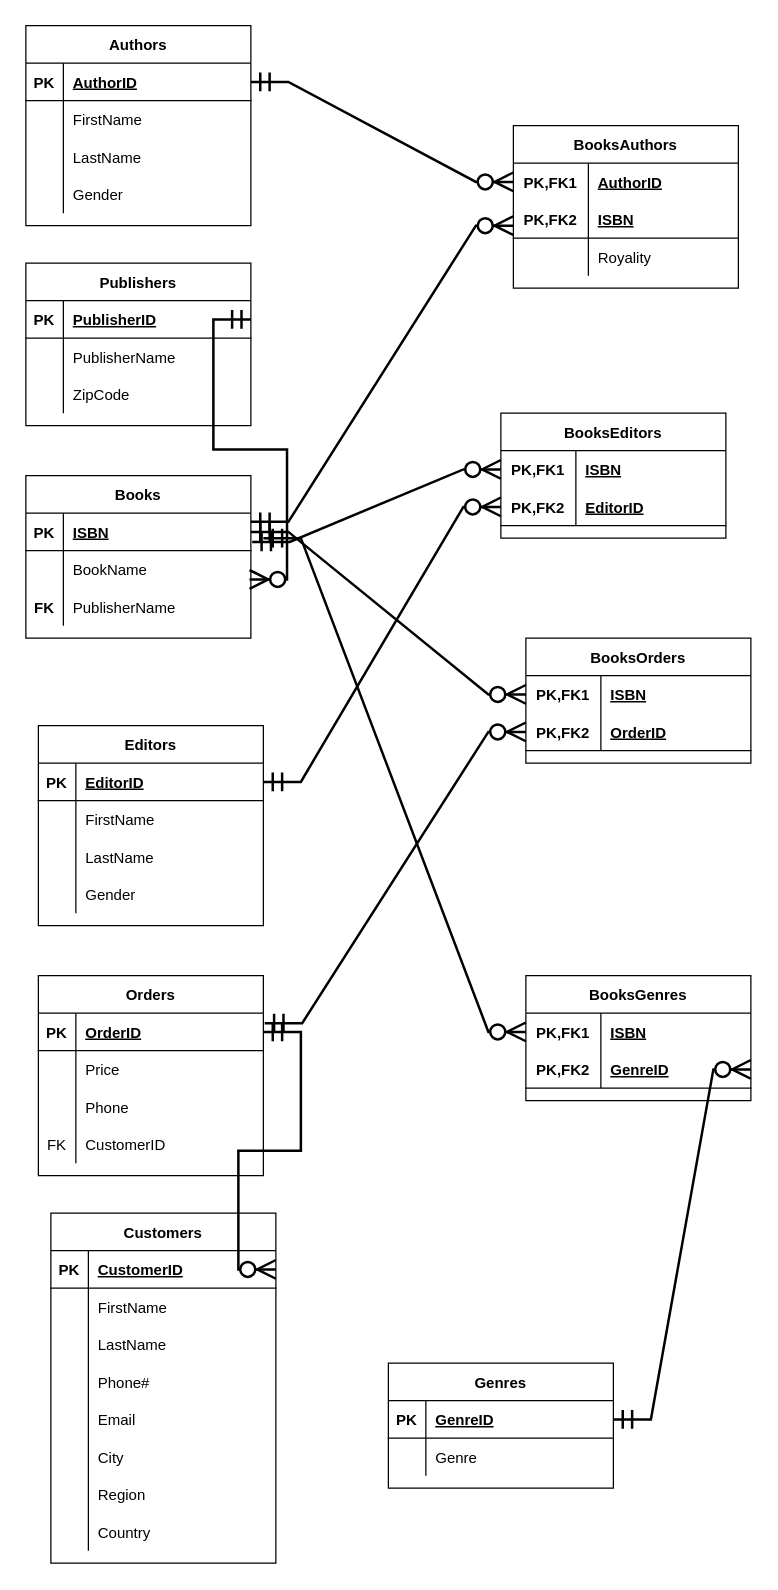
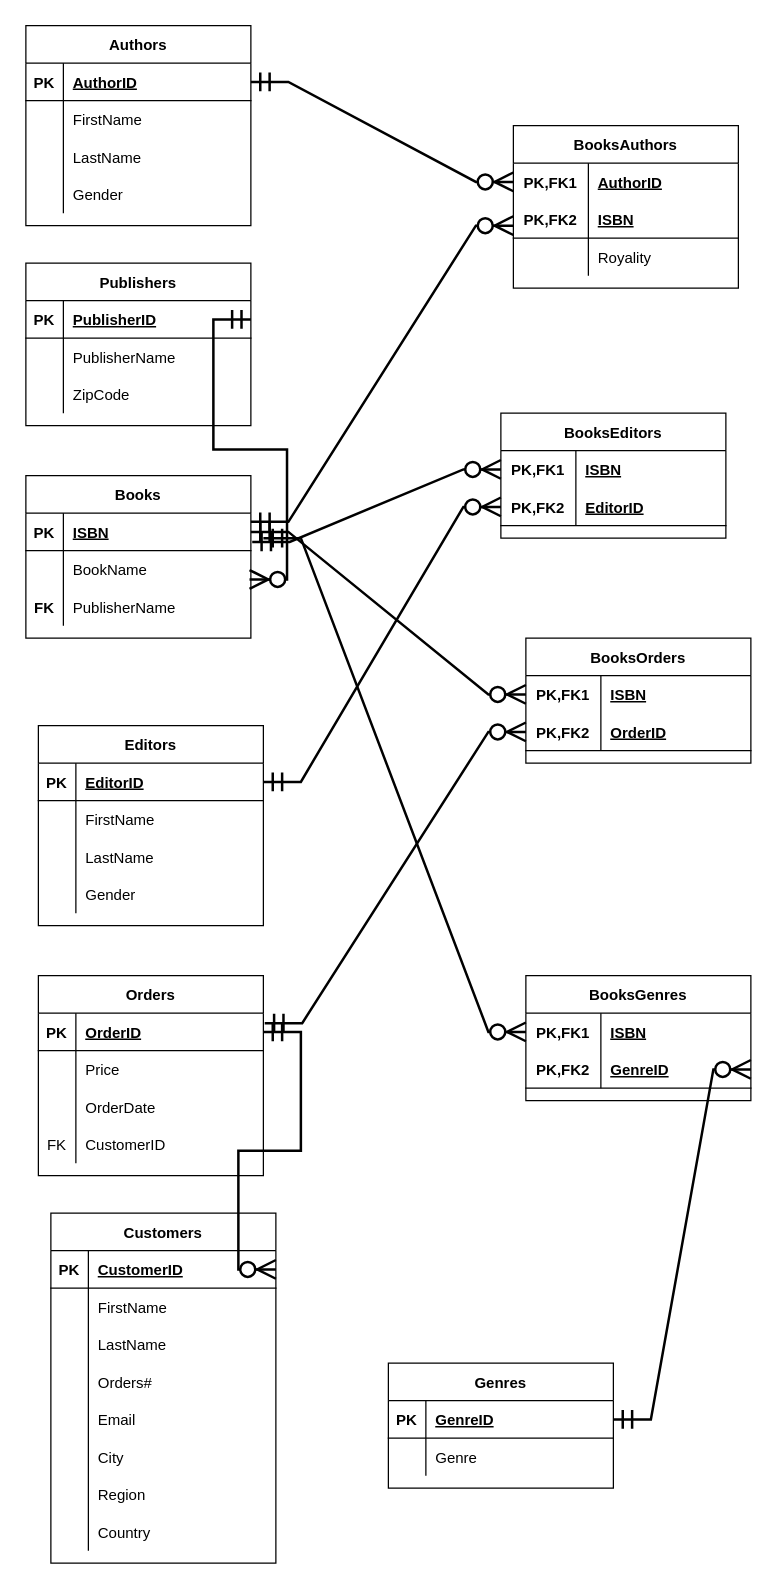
node "Phone": label "Phone" -> "OrderDate"
node "Phone#": label "Phone#" -> "Orders#"
